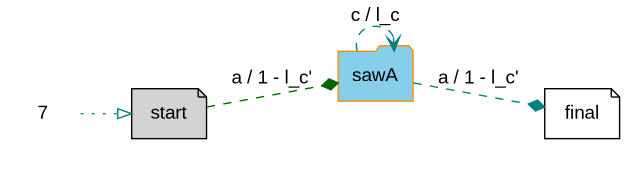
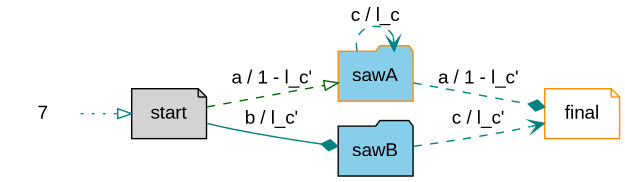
edge "start" -> "sawA": arrowhead diamond -> onormal
node "final": color black -> darkorange
node "sawB": added
